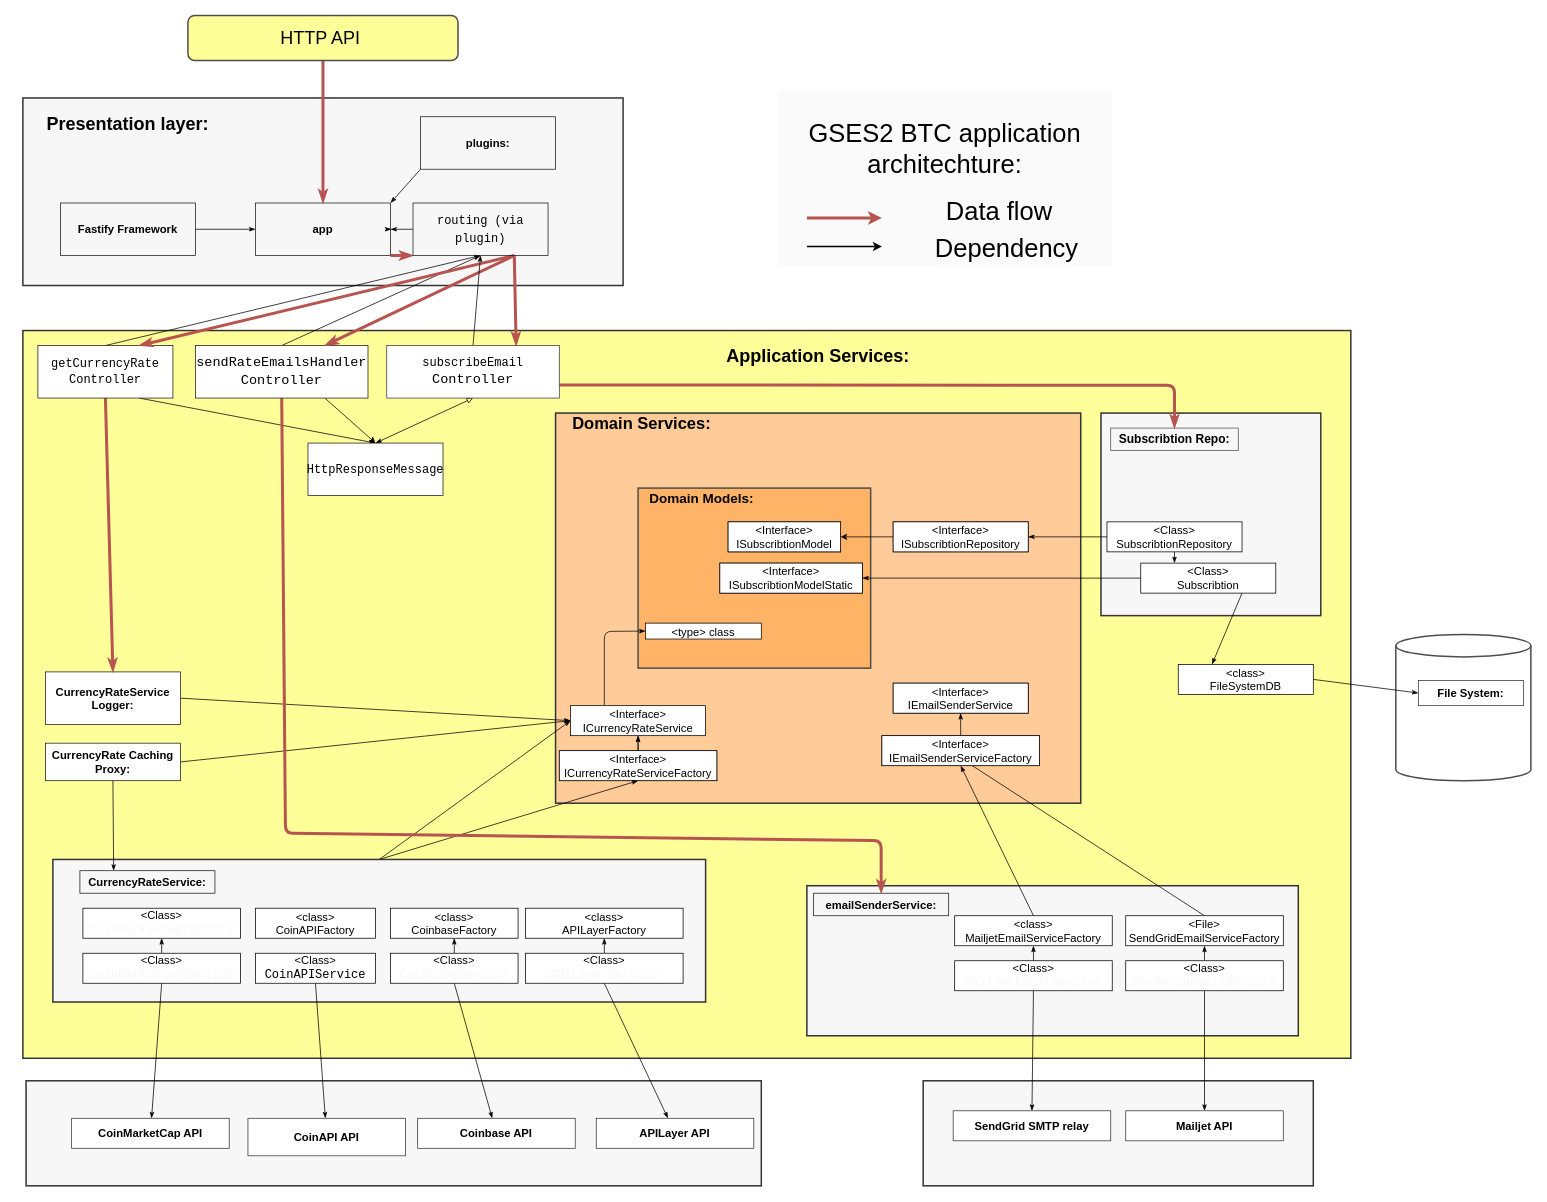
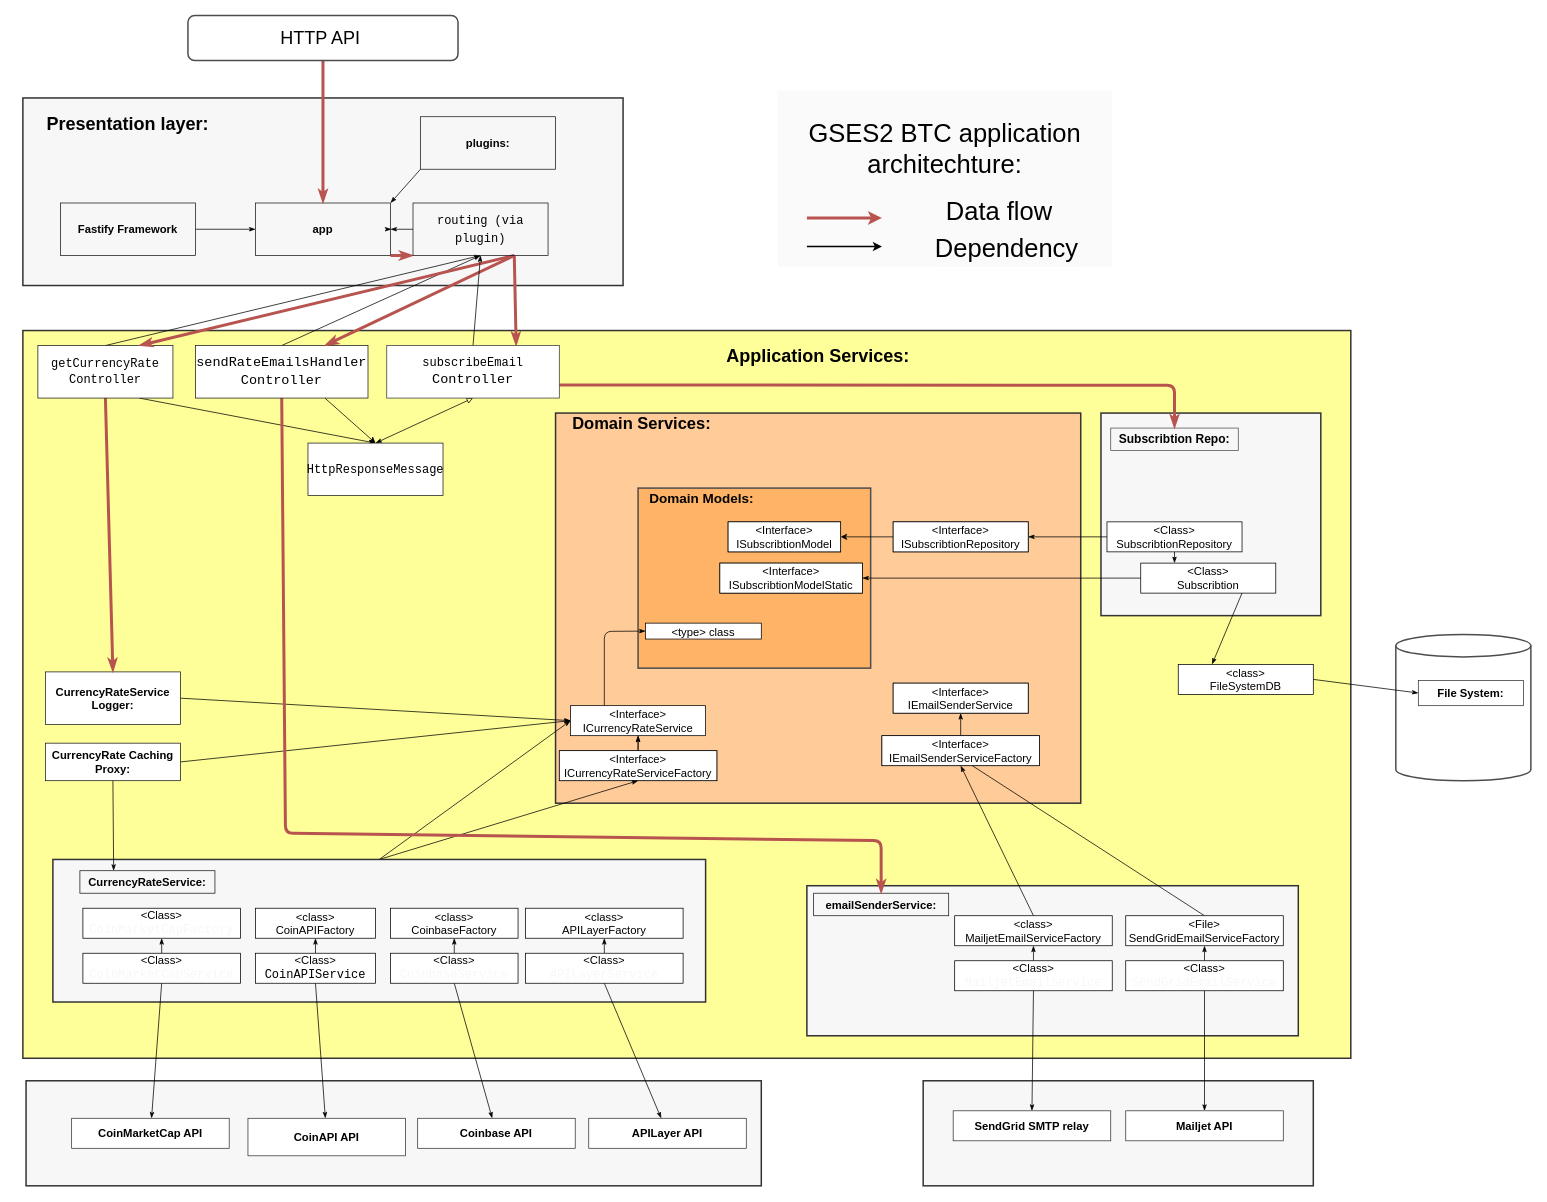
node "HTTP API": fillcolor #ffff99 -> #ffffff
edge "<Class> CoinAPIService" -> "<class> CoinAPIFactory": added
node "APILayer API": moved (675, 1133) -> (667, 1133)
